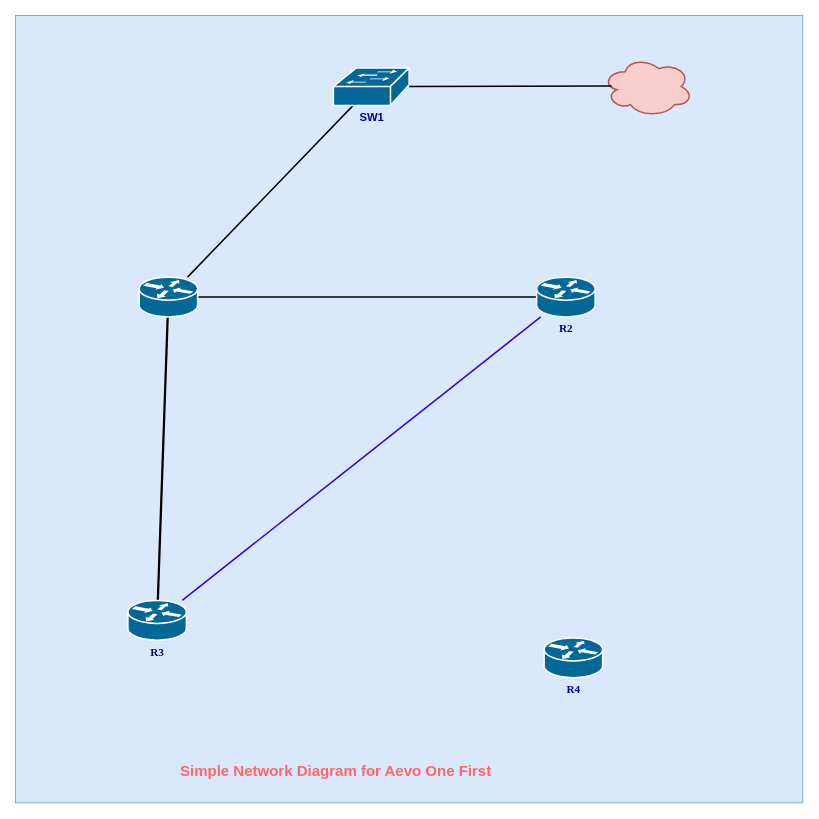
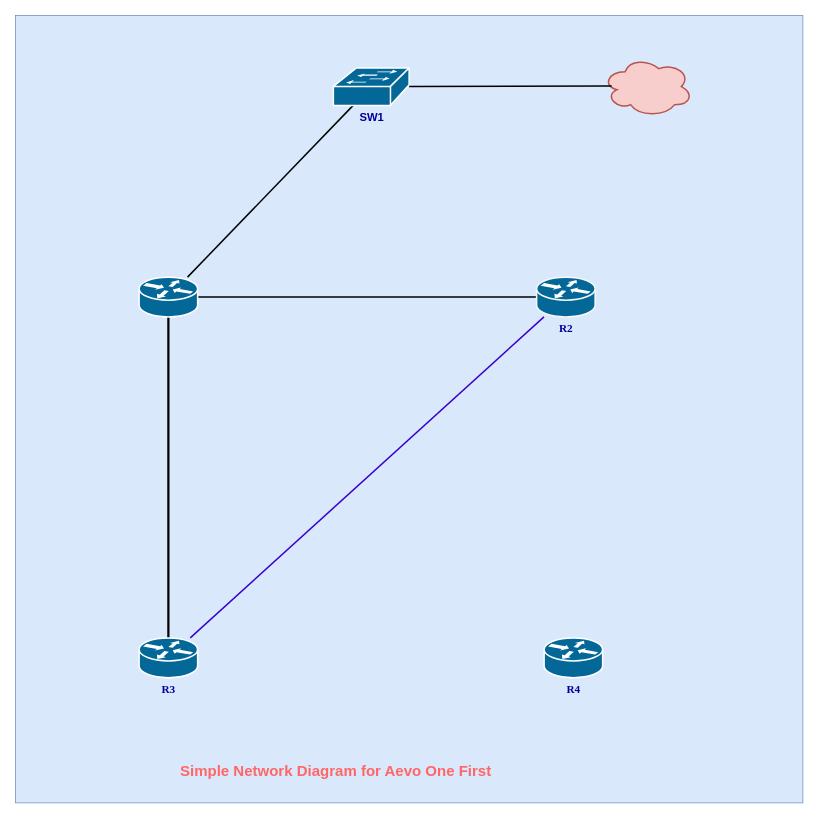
node "R3": moved (157, 620) -> (168, 658)
